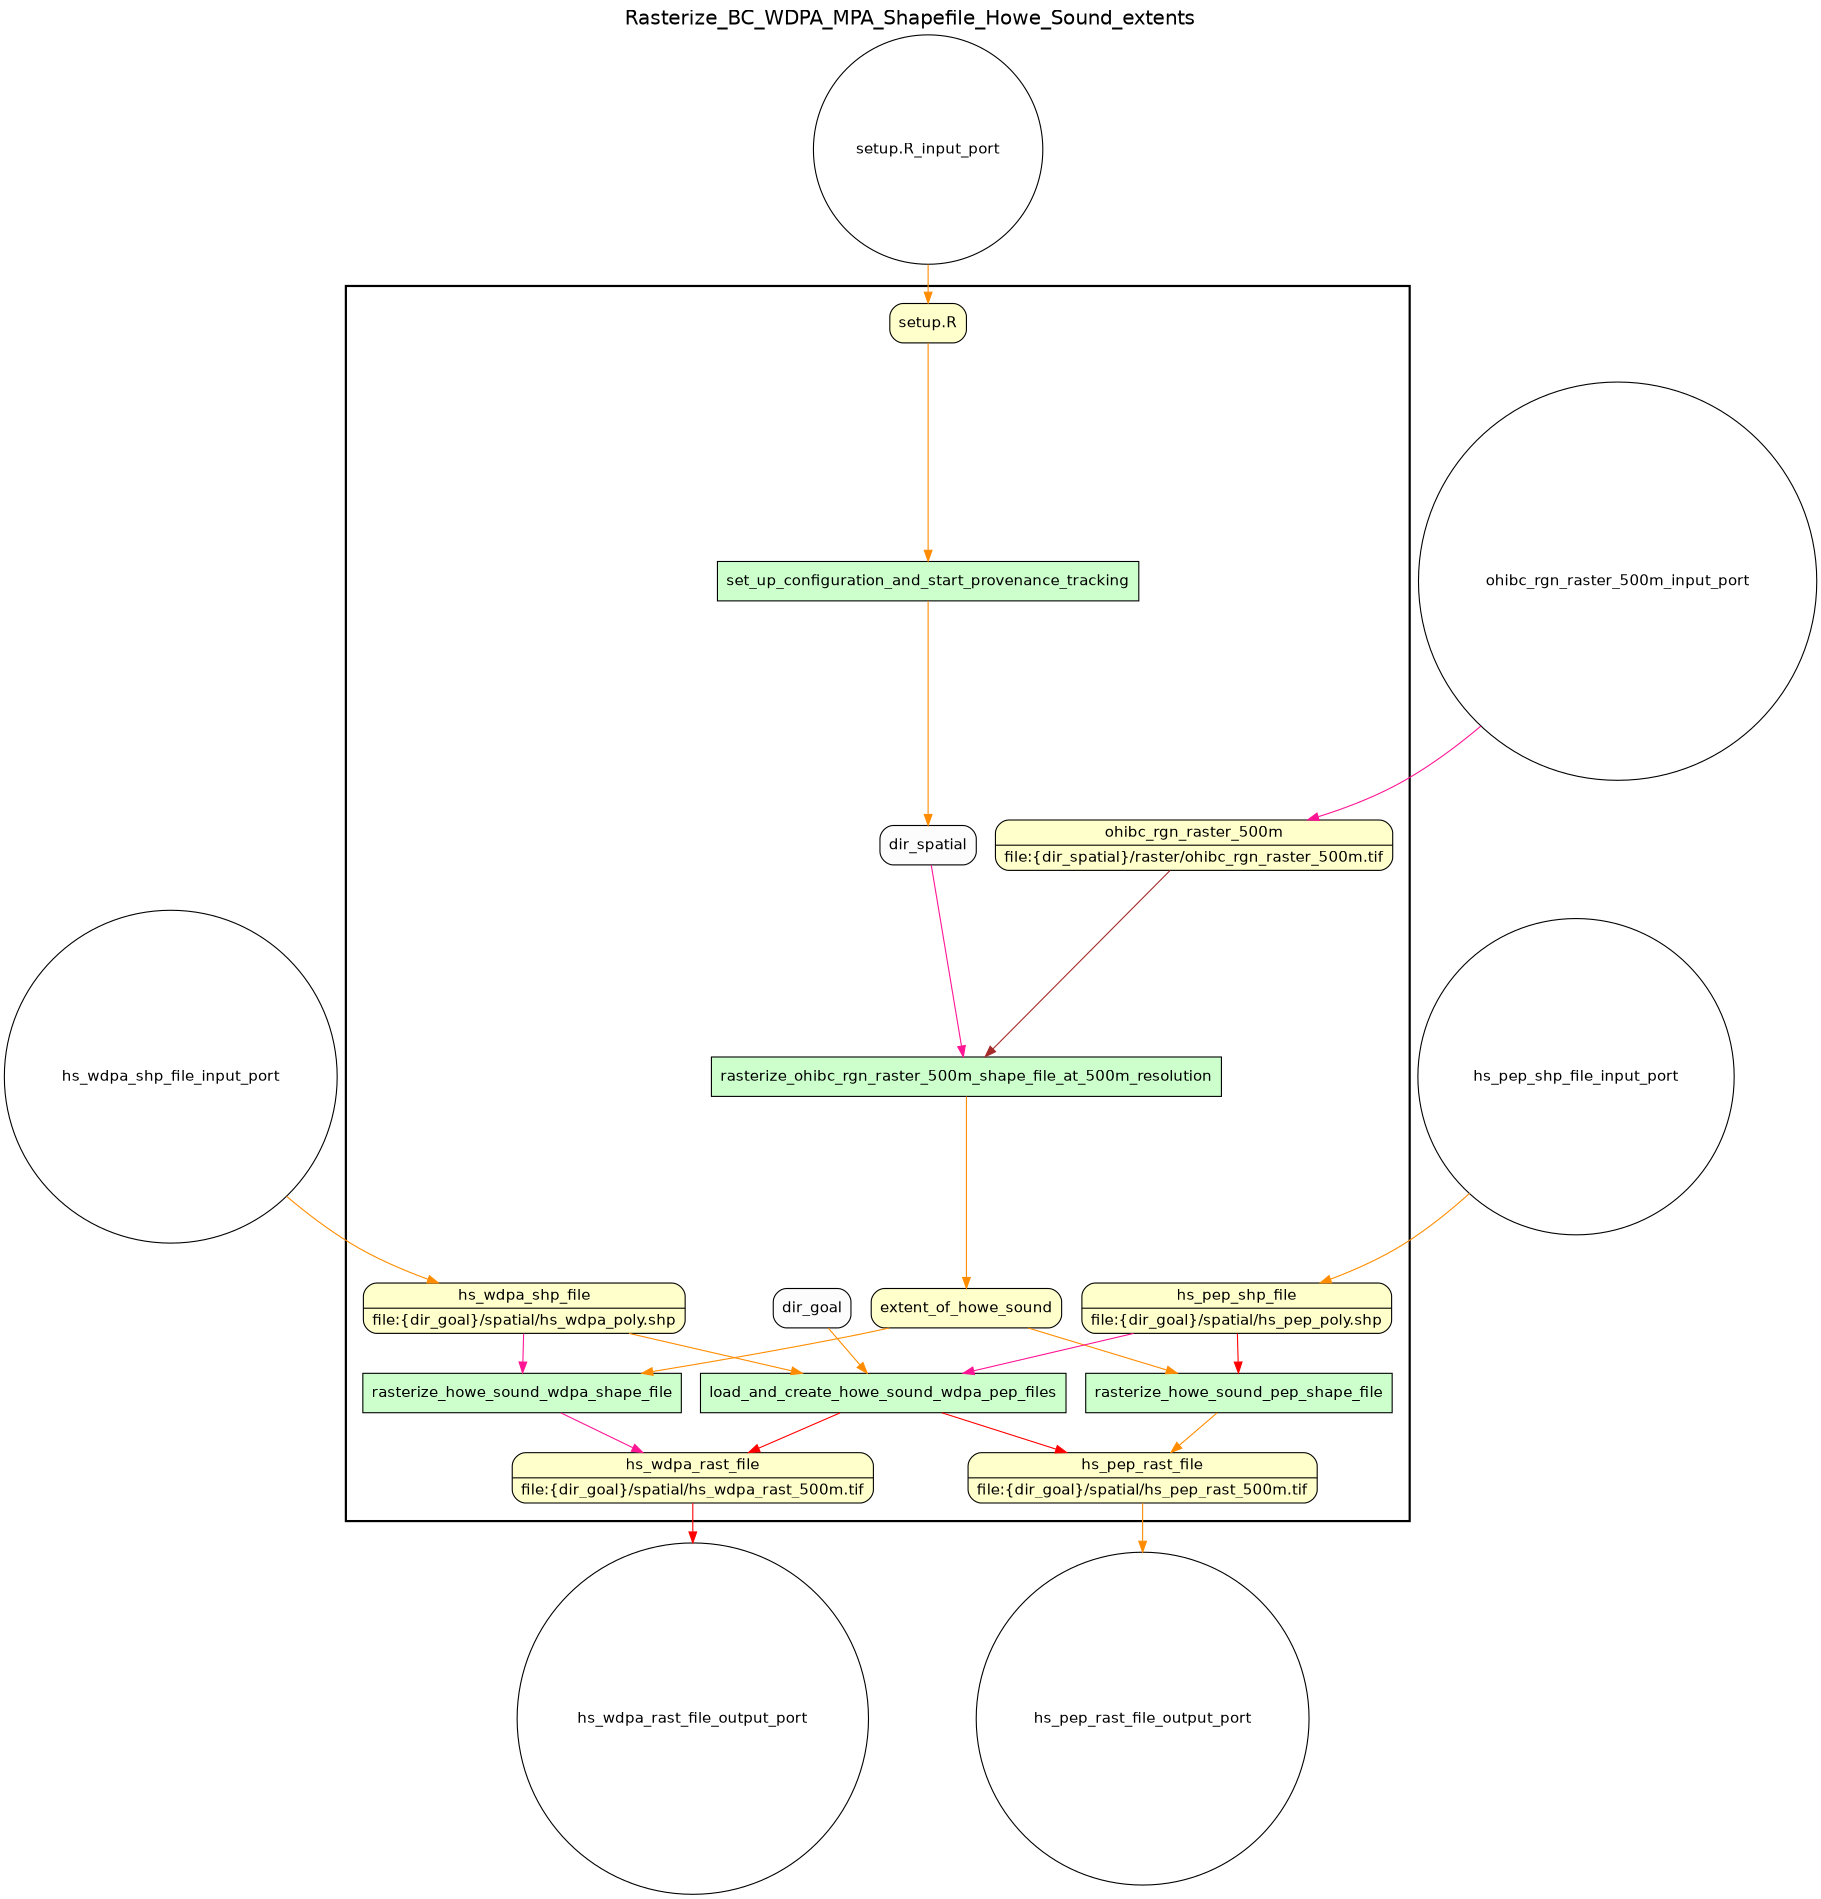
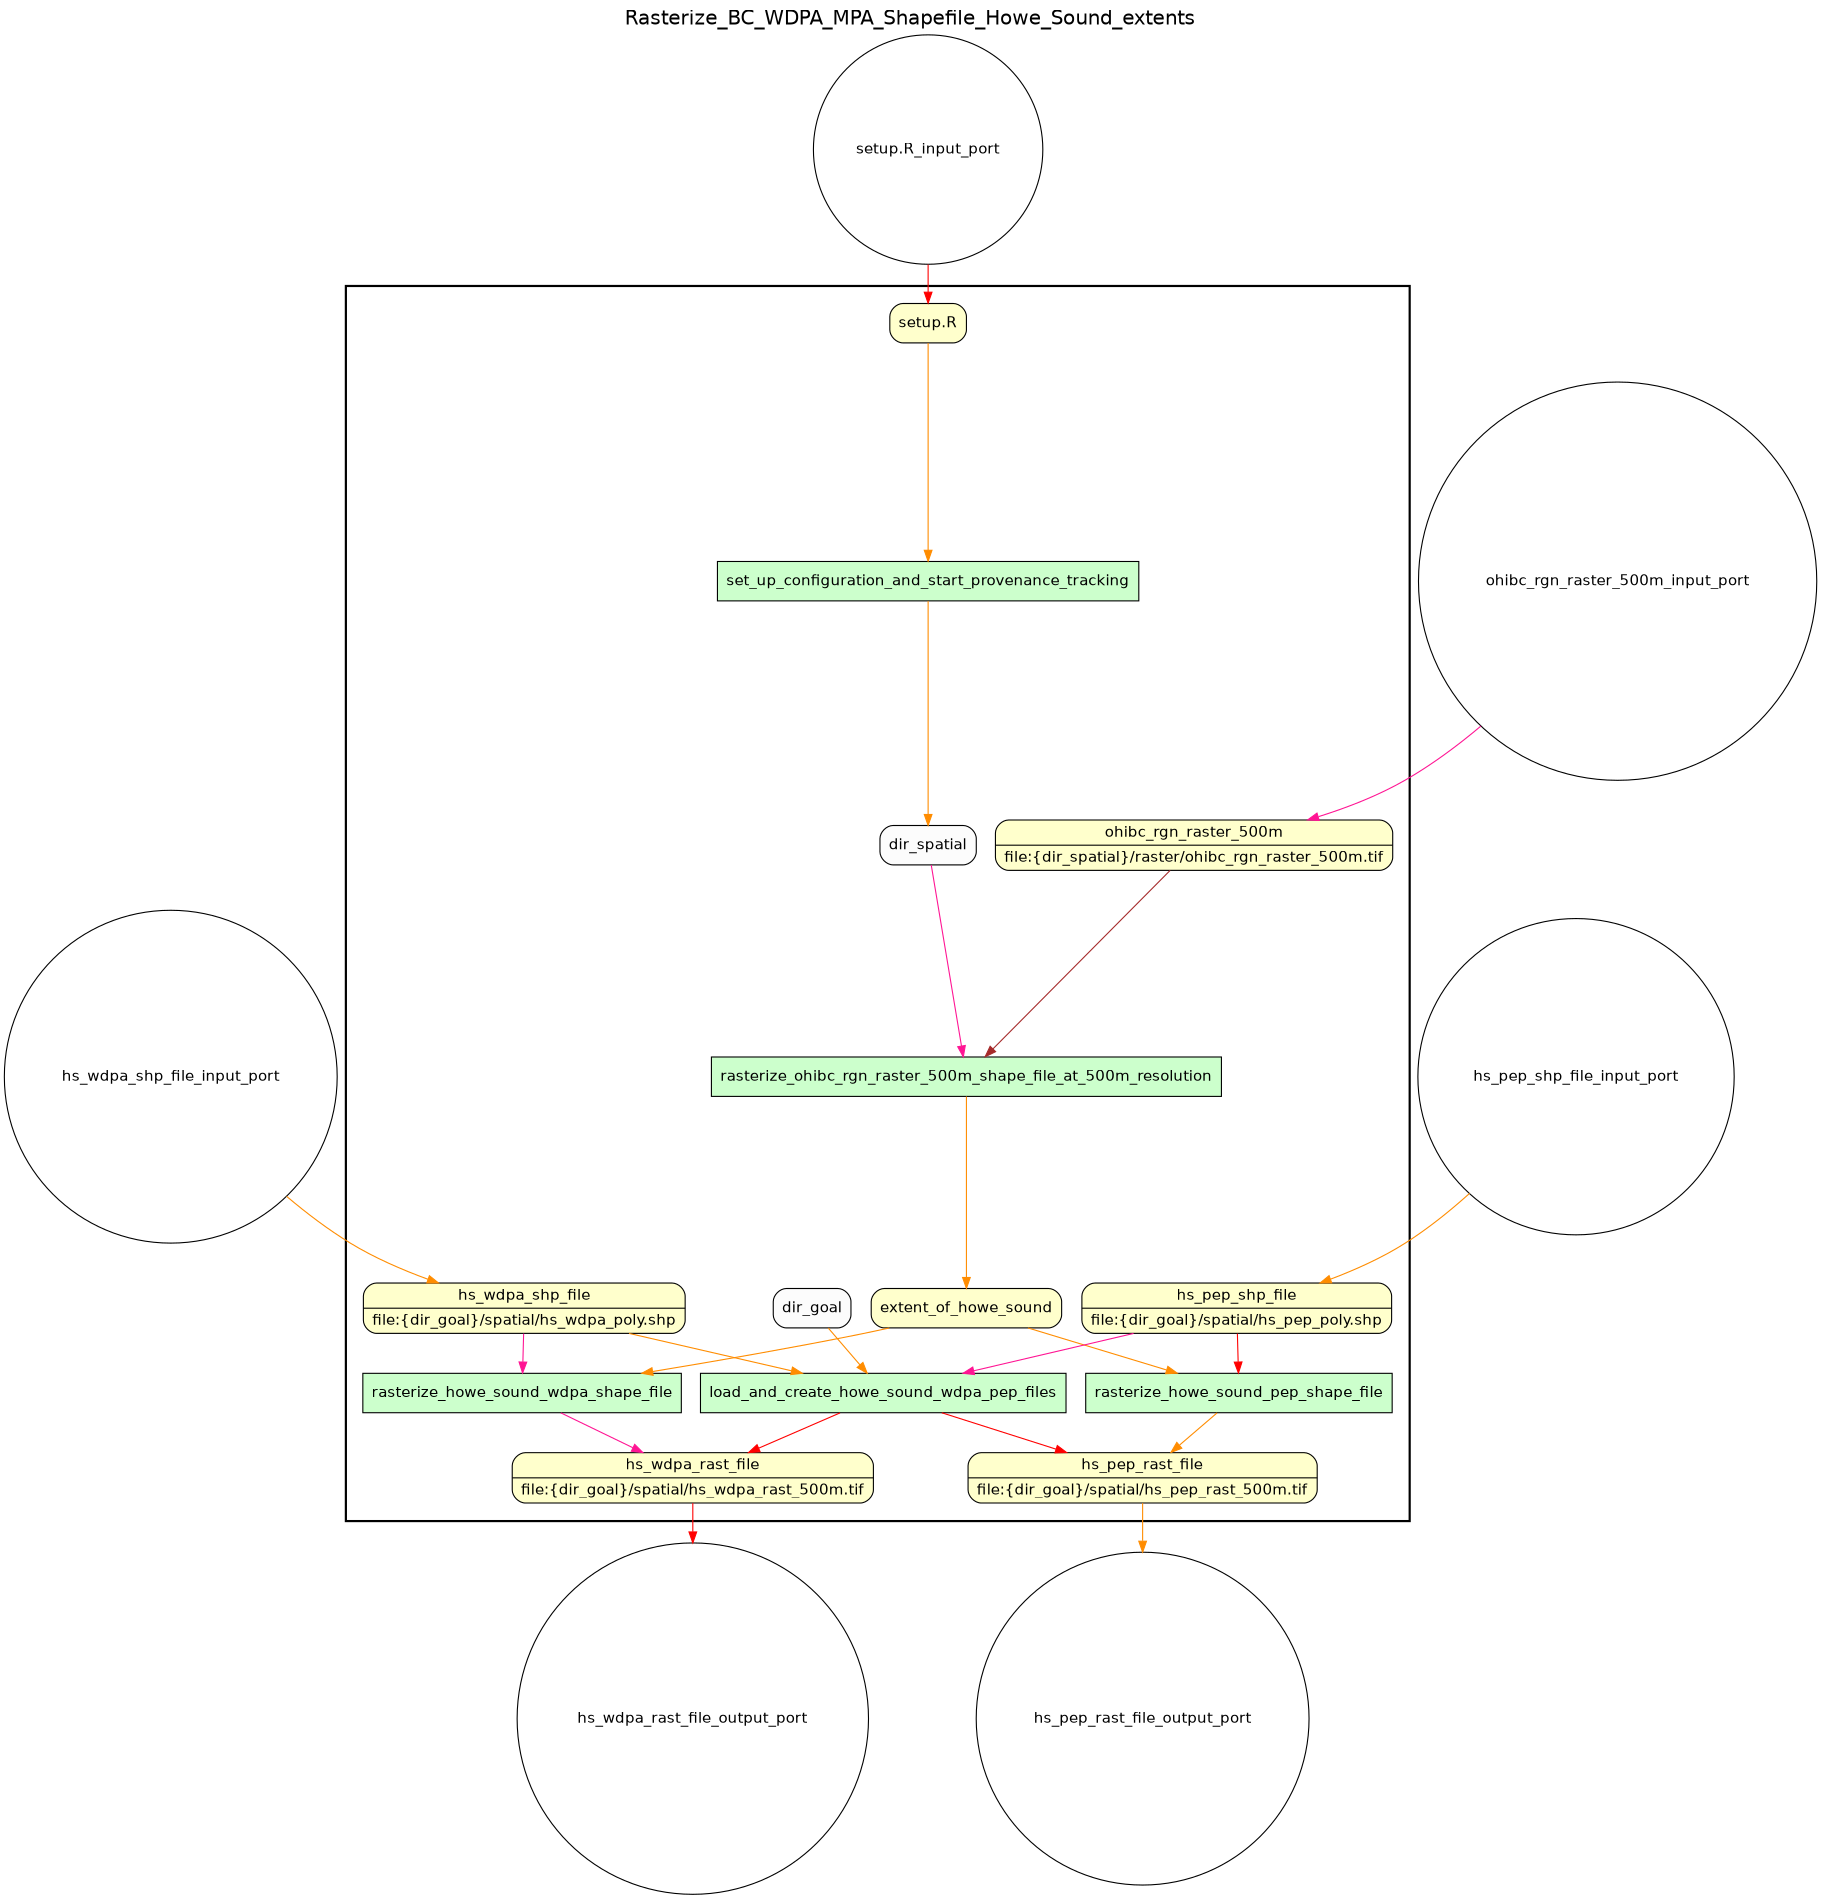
edge "setup.R_input_port" -> "setup.R": color darkorange -> red
